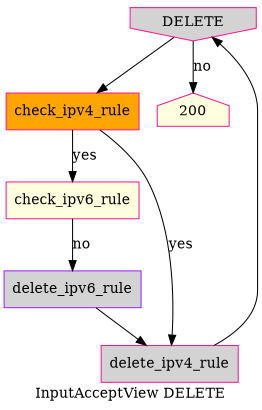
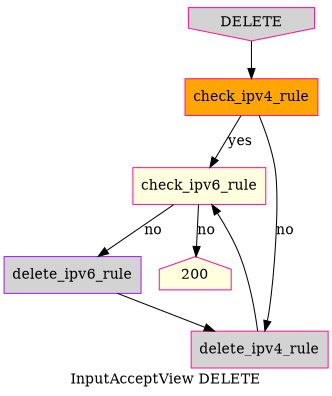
edge "DELETE" -> "200": now "check_ipv6_rule" -> "200"
edge "delete_ipv4_rule" -> "DELETE": now "delete_ipv4_rule" -> "check_ipv6_rule"
edge "check_ipv4_rule" -> "delete_ipv4_rule": label "yes" -> "no"
